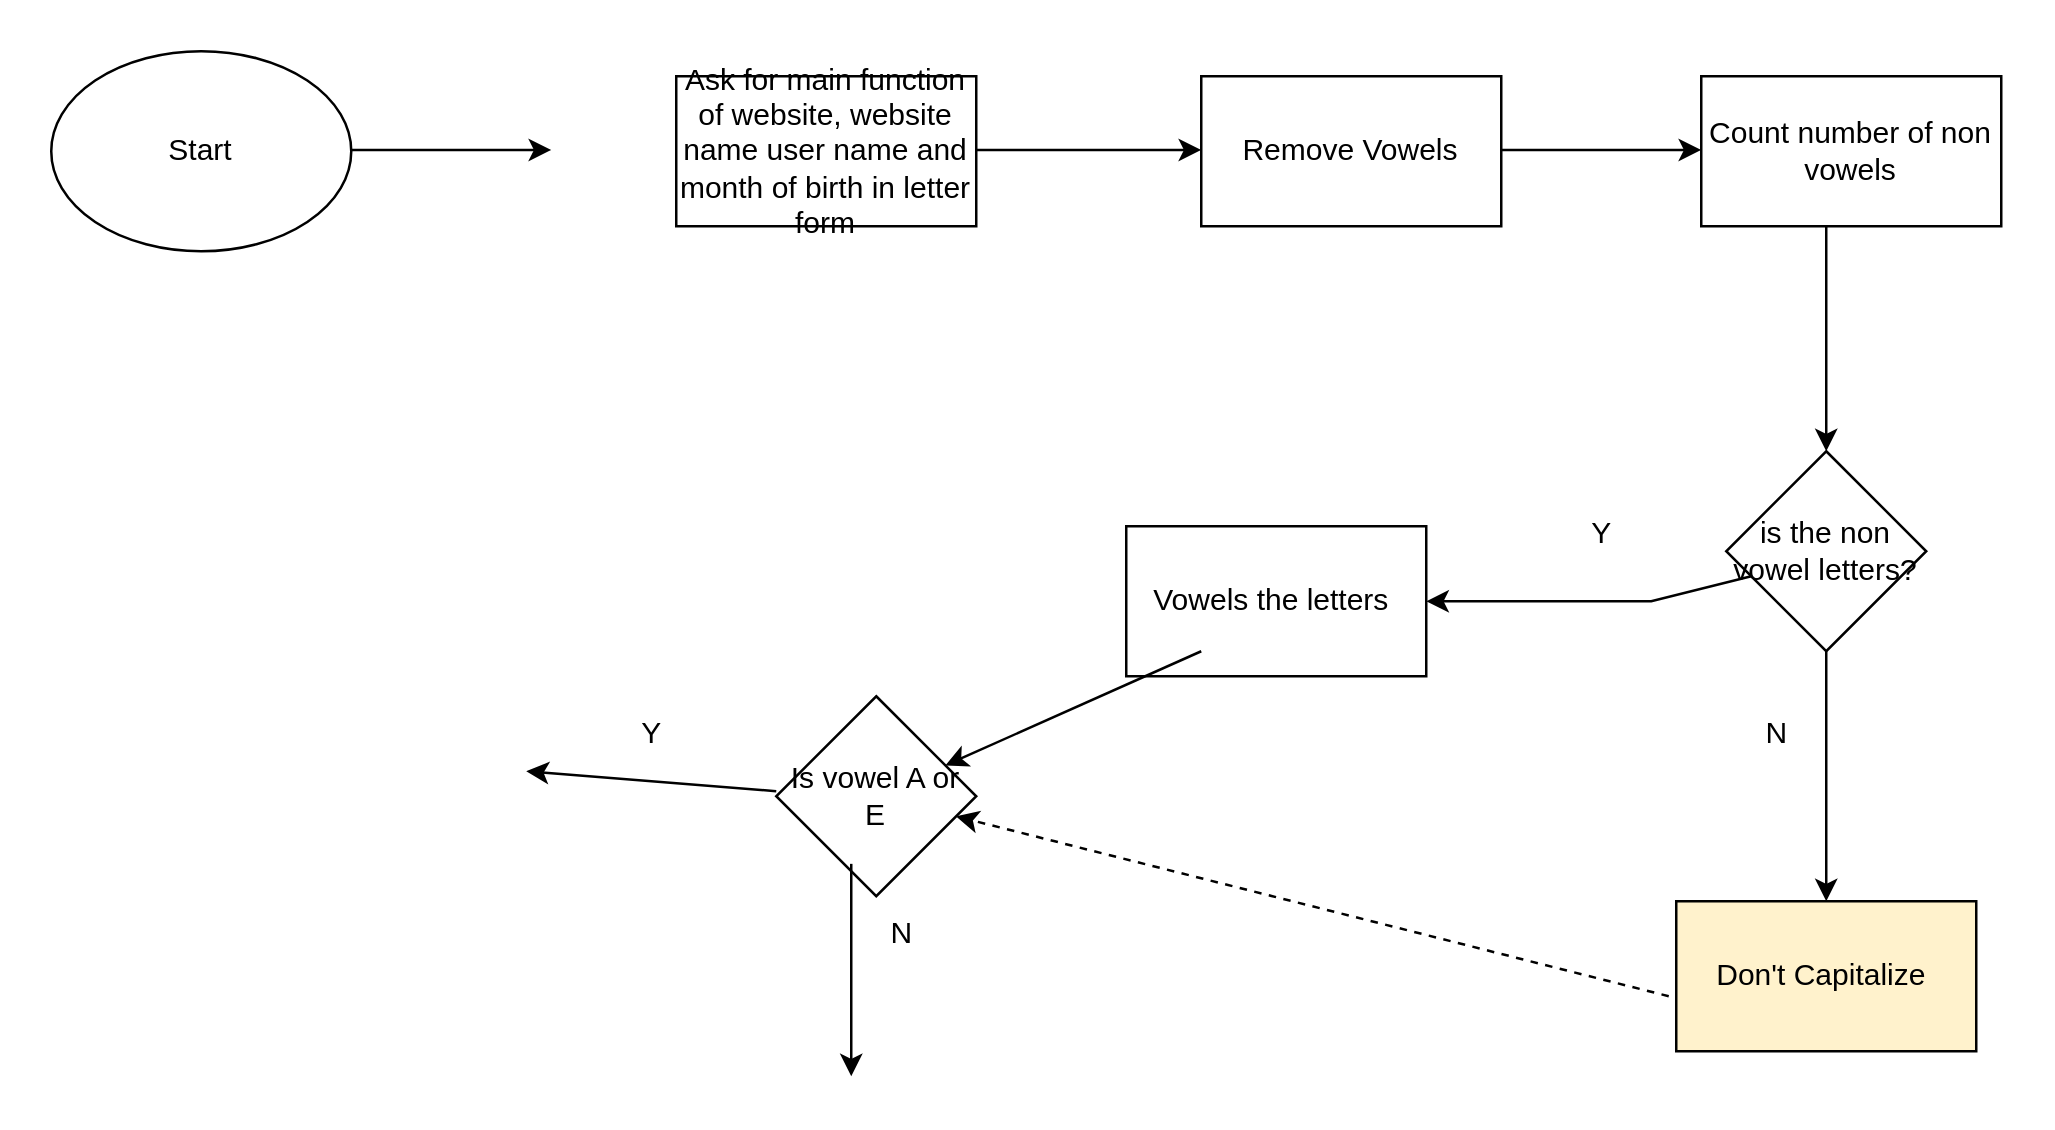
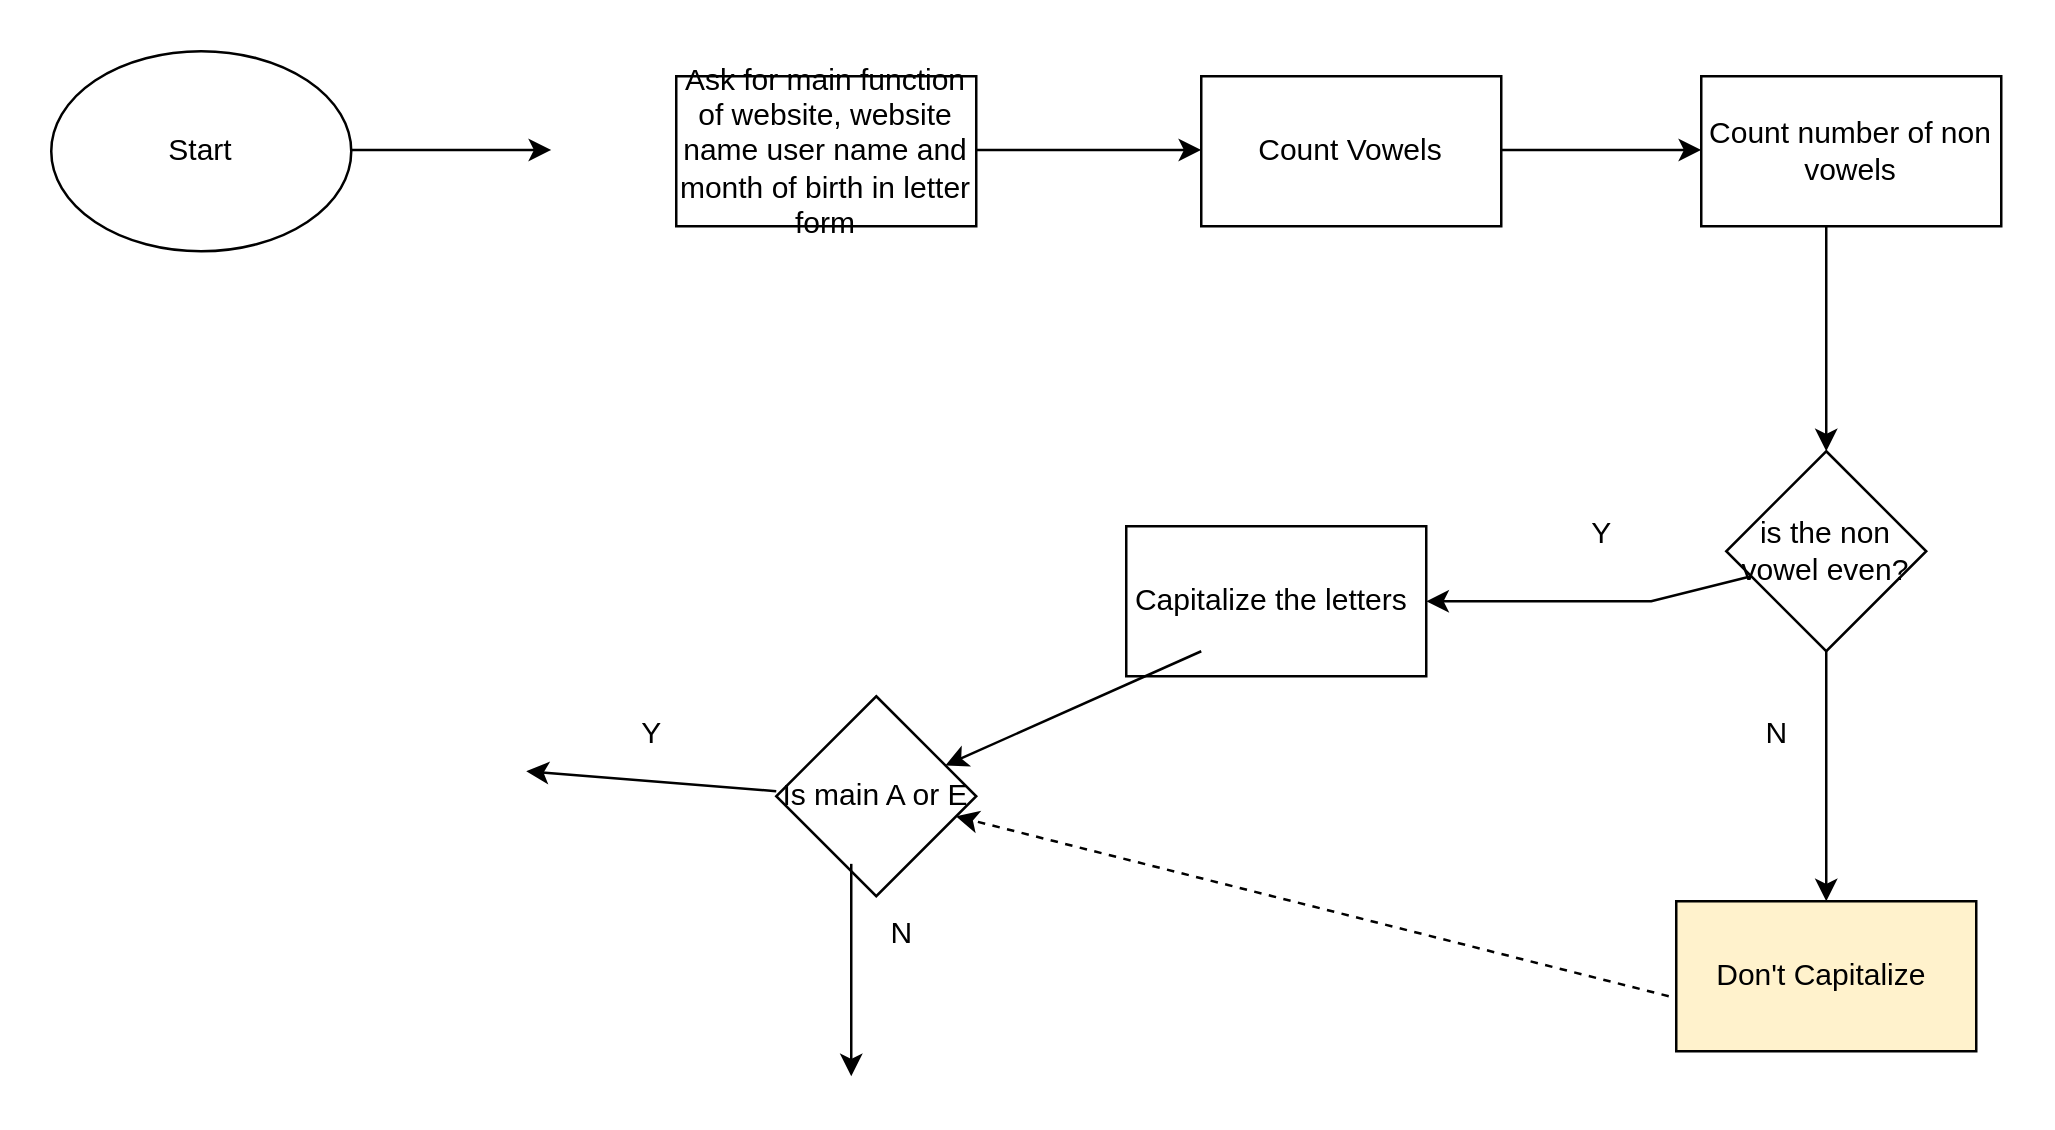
node "Remove Vowels": label "Remove Vowels" -> "Count Vowels"
node "is the non vowel letters?": label "is the non vowel letters?" -> "is the non vowel even?"
node "Vowels the letters": label "Vowels the letters" -> "Capitalize the letters"
node "Is vowel A or E": label "Is vowel A or E" -> "Is main A or E"
